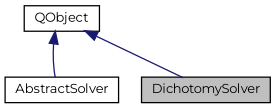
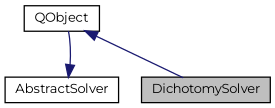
edge "AbstractSolver" -> "QObject": reversed
